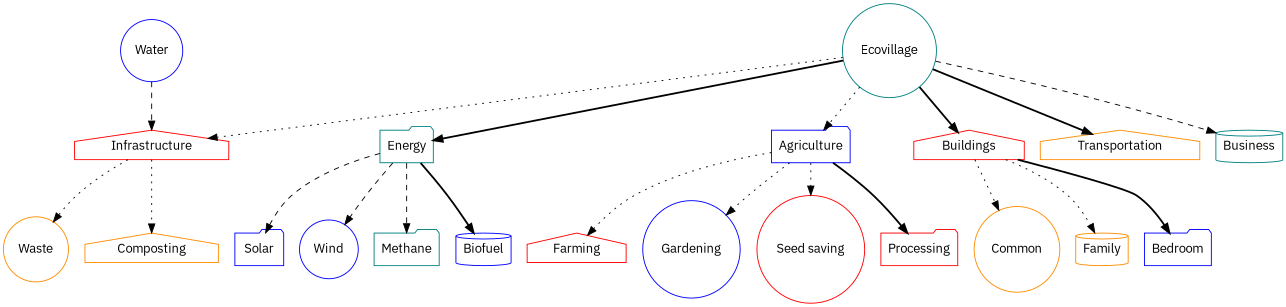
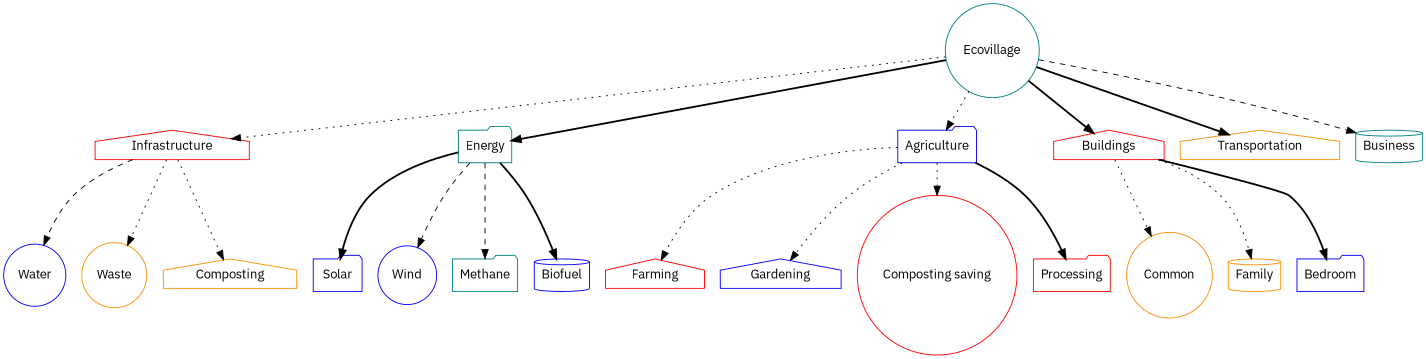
edge "Water" -> "Infrastructure": reversed
edge "Energy" -> "Solar": style dashed -> bold
node "Gardening": shape circle -> house
node "Seed saving": label "Seed saving" -> "Composting saving"
